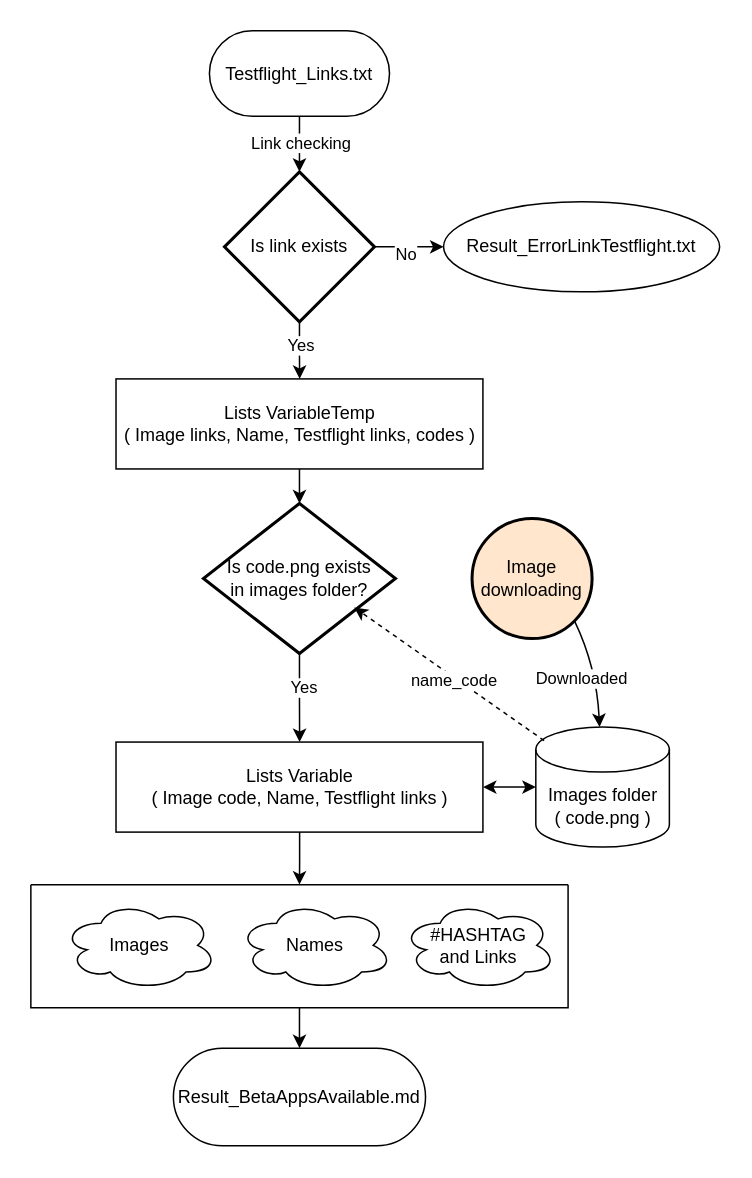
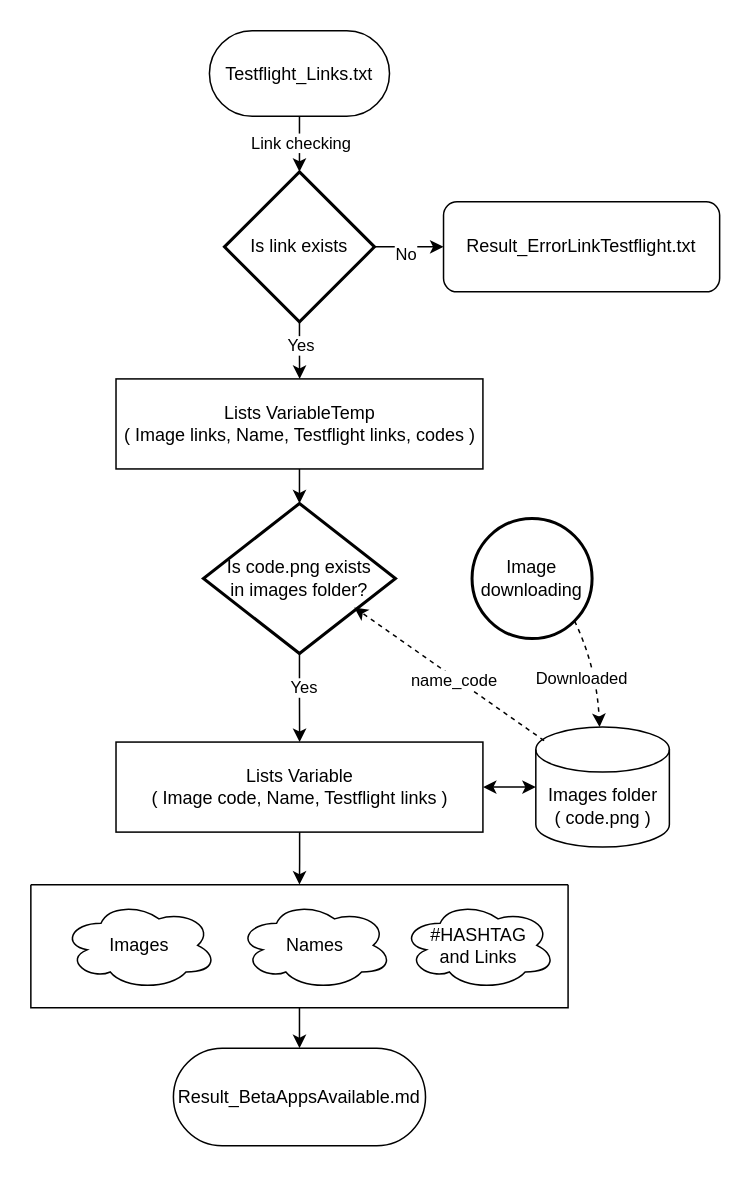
node "Result_ErrorLinkTestflight.txt": shape ellipse -> rounded rectangle
node "Image downloading": fillcolor #ffe6cc -> #ffffff
edge "Image downloading" -> "Images folder ( code.png )": style solid -> dashed
